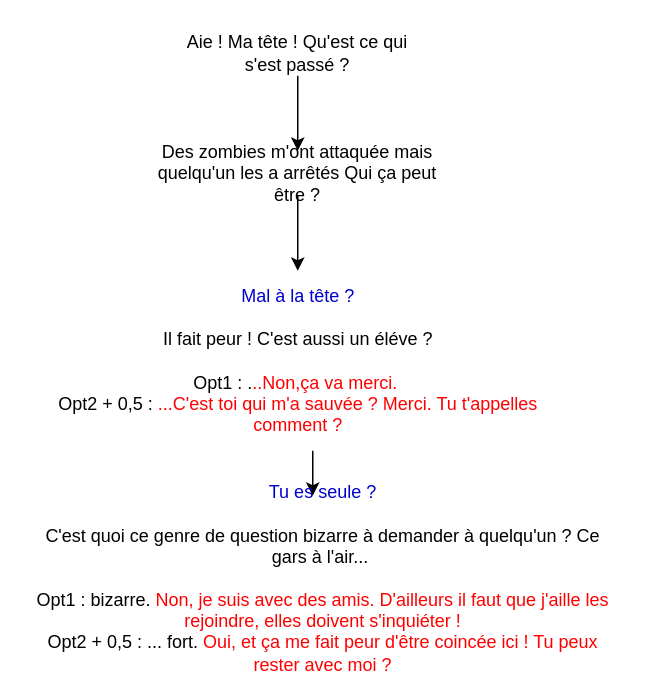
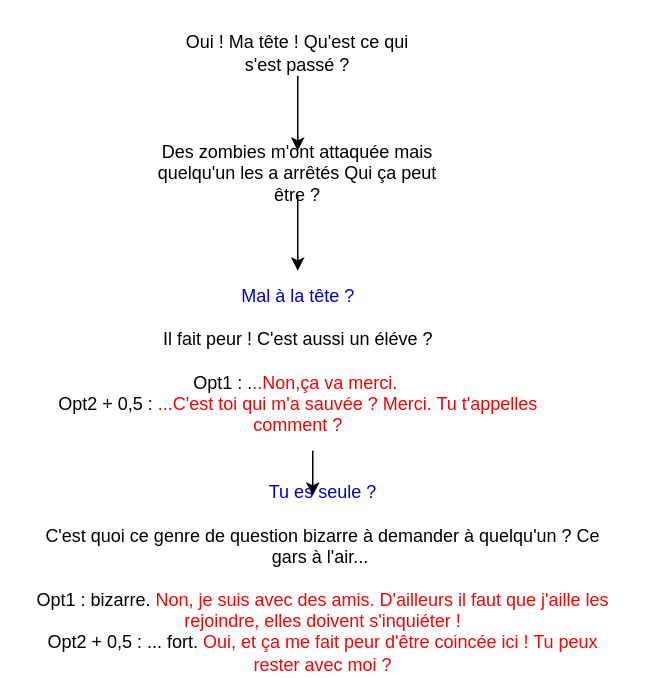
node "Aie ! Ma tête ! Qu'est ce qui s'est passé ?": label "Aie ! Ma tête ! Qu'est ce qui s'est passé ?" -> "Oui ! Ma tête ! Qu'est ce qui s'est passé ?"
